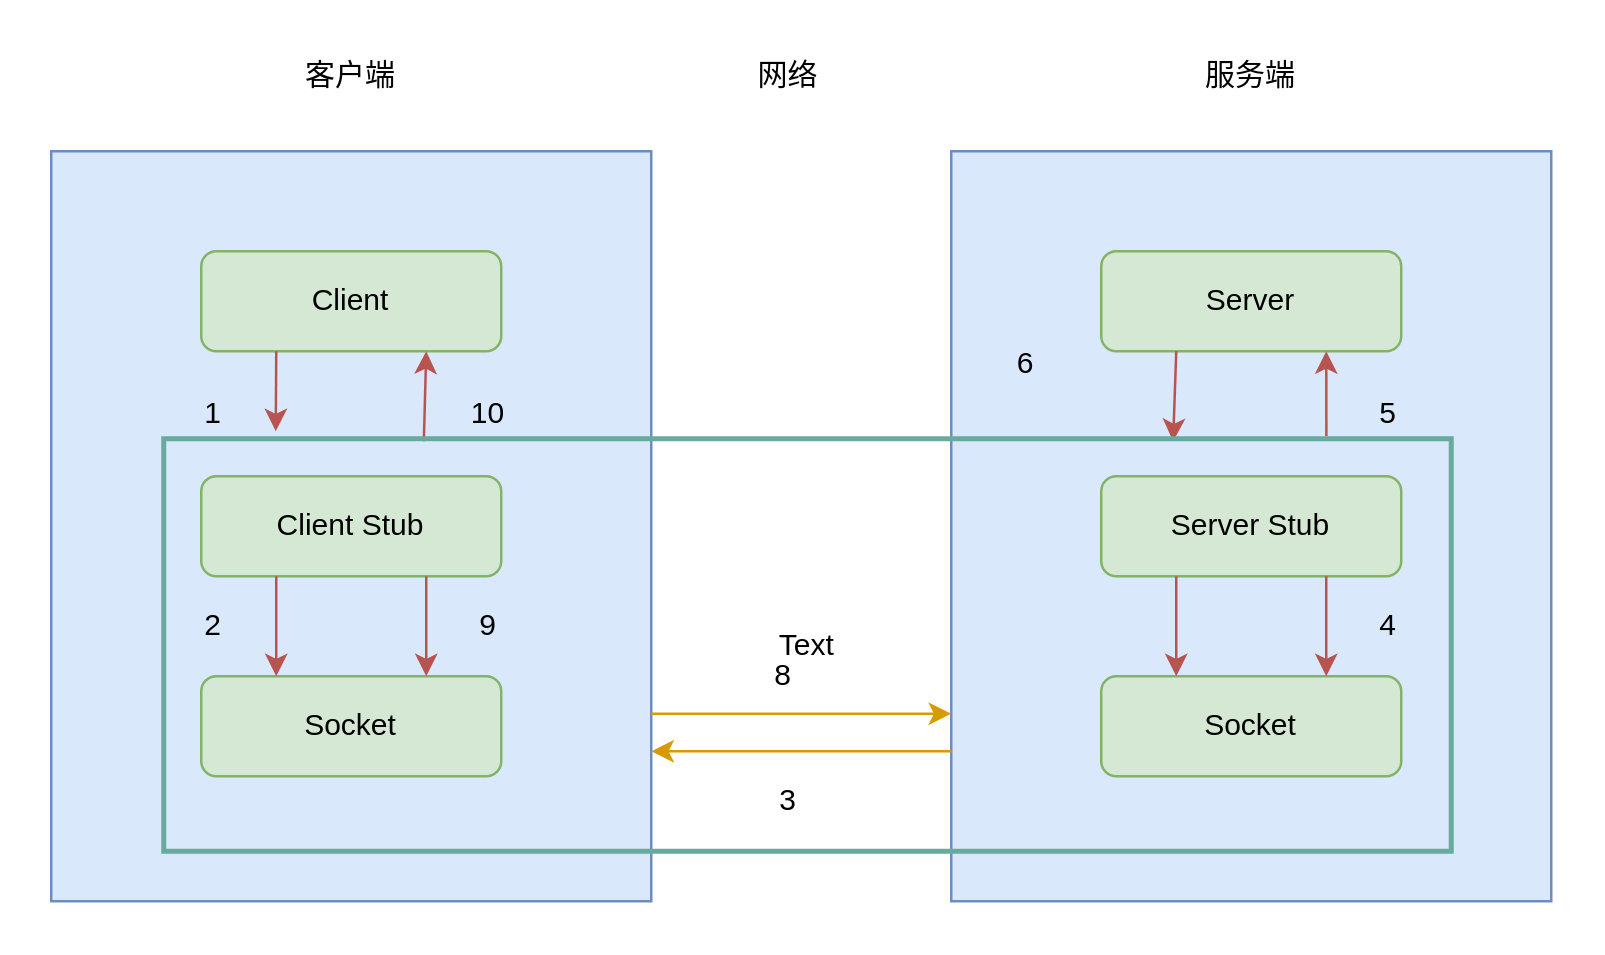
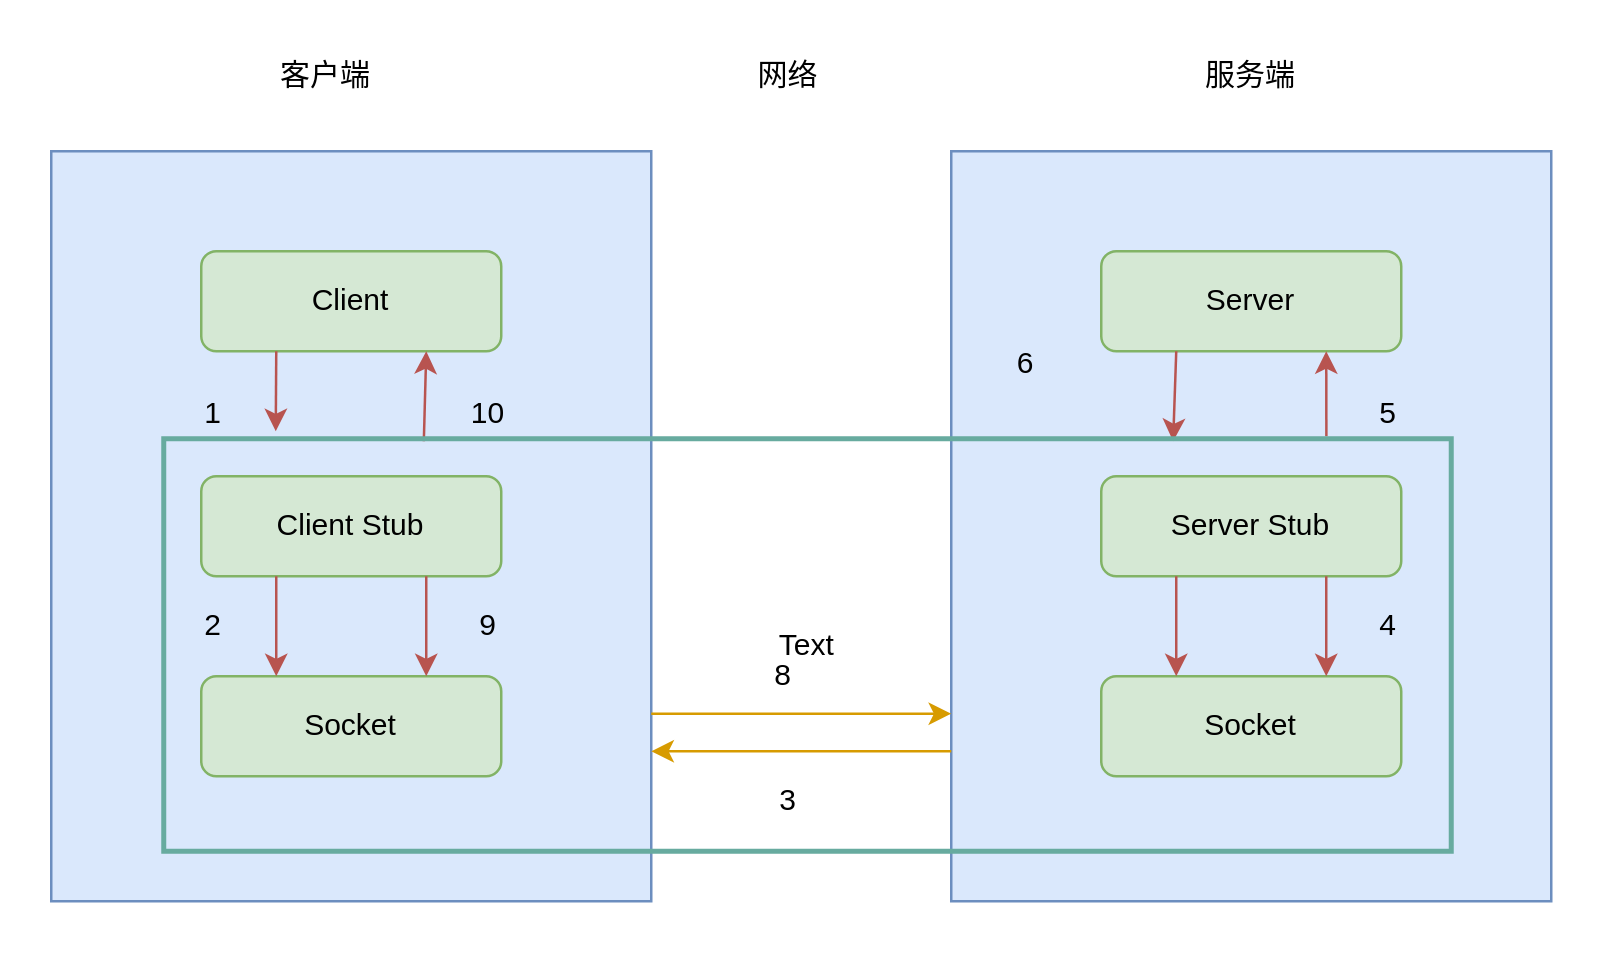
node "客户端": moved (351, 76) -> (326, 76)
